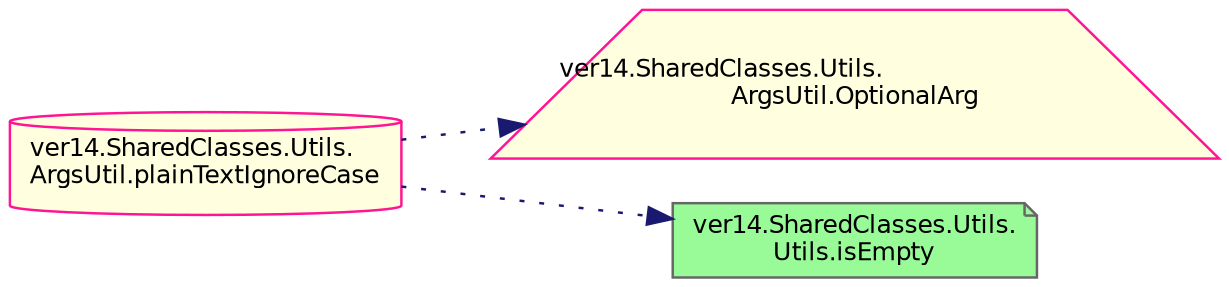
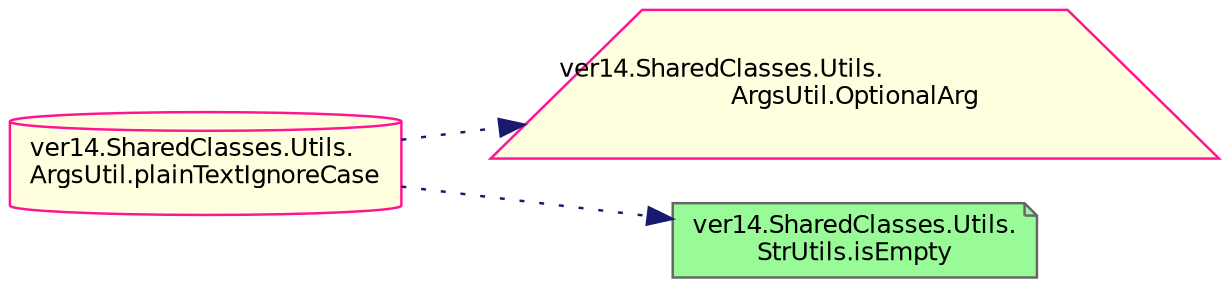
node "ver14.SharedClasses.Utils. Utils.isEmpty": label "ver14.SharedClasses.Utils. Utils.isEmpty" -> "ver14.SharedClasses.Utils. StrUtils.isEmpty"
